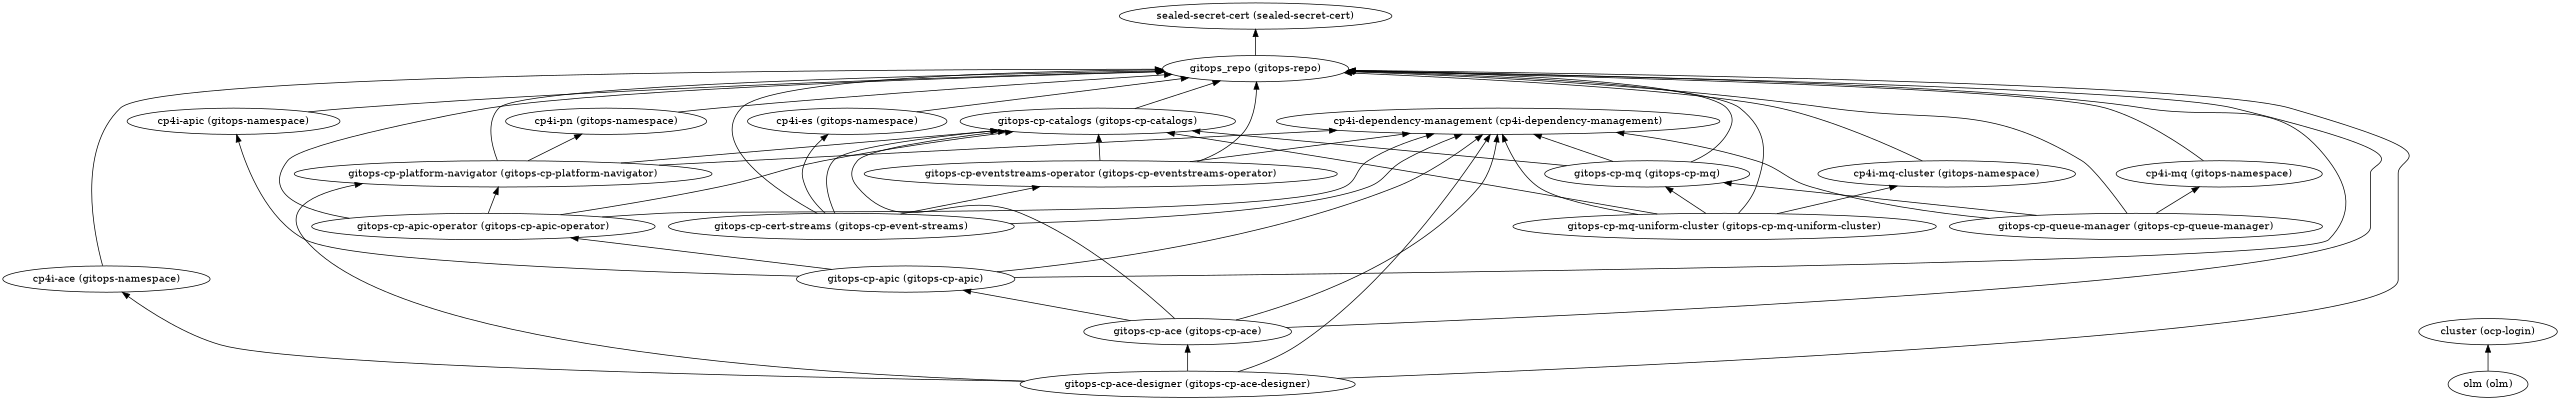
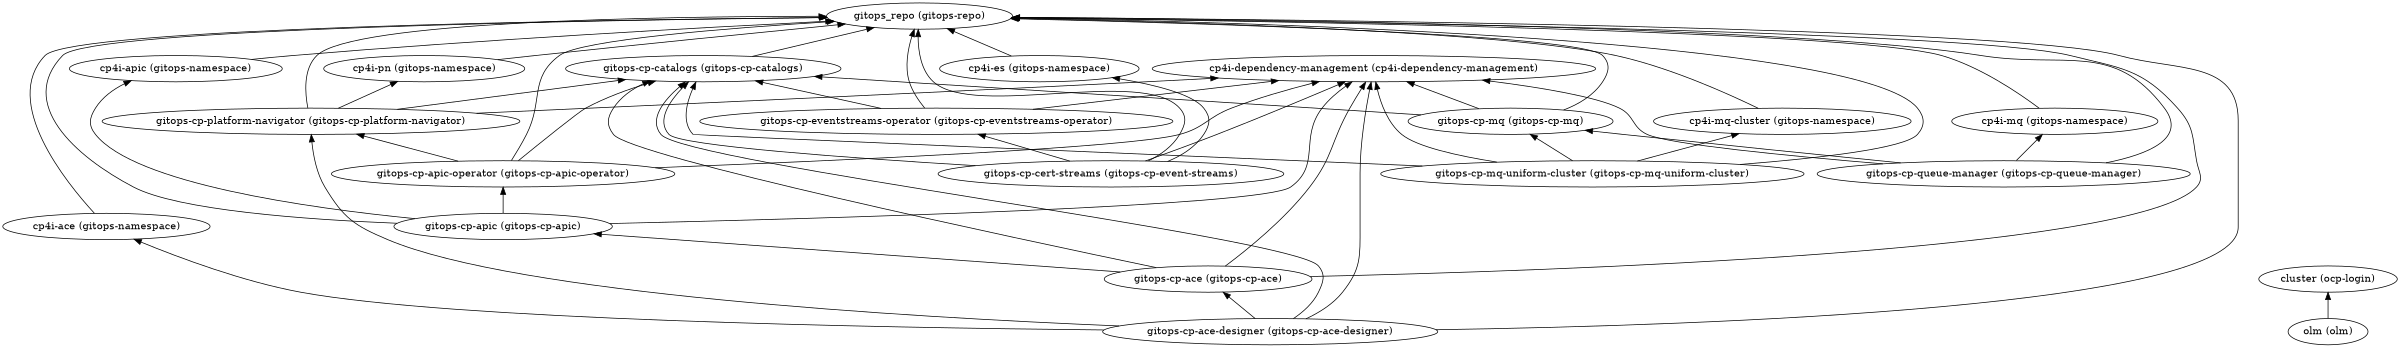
node "sealed-secret-cert (sealed-secret-cert)": removed
edge "gitops-cp-ace-designer (gitops-cp-ace-designer)" -> "gitops-cp-catalogs (gitops-cp-catalogs)": added
